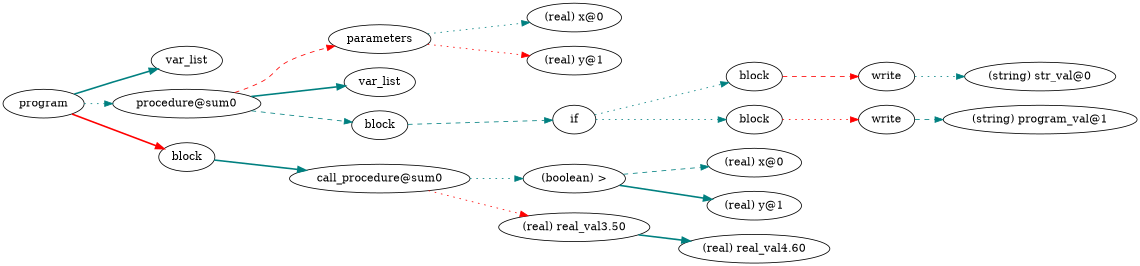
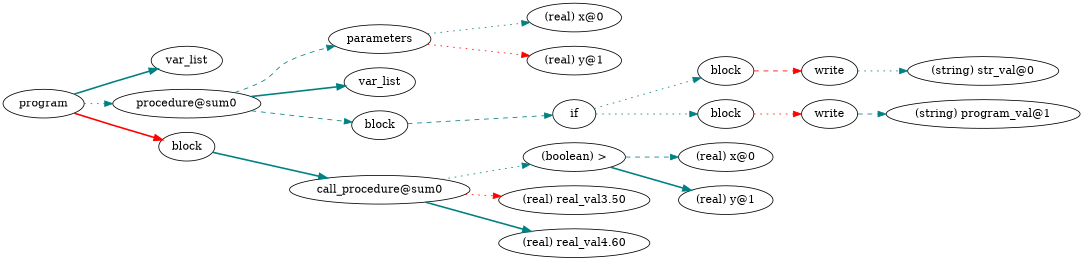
edge "procedure@sum0" -> "parameters": color red -> teal
edge "(real) real_val3.50" -> "(real) real_val4.60": now "call_procedure@sum0" -> "(real) real_val4.60"
